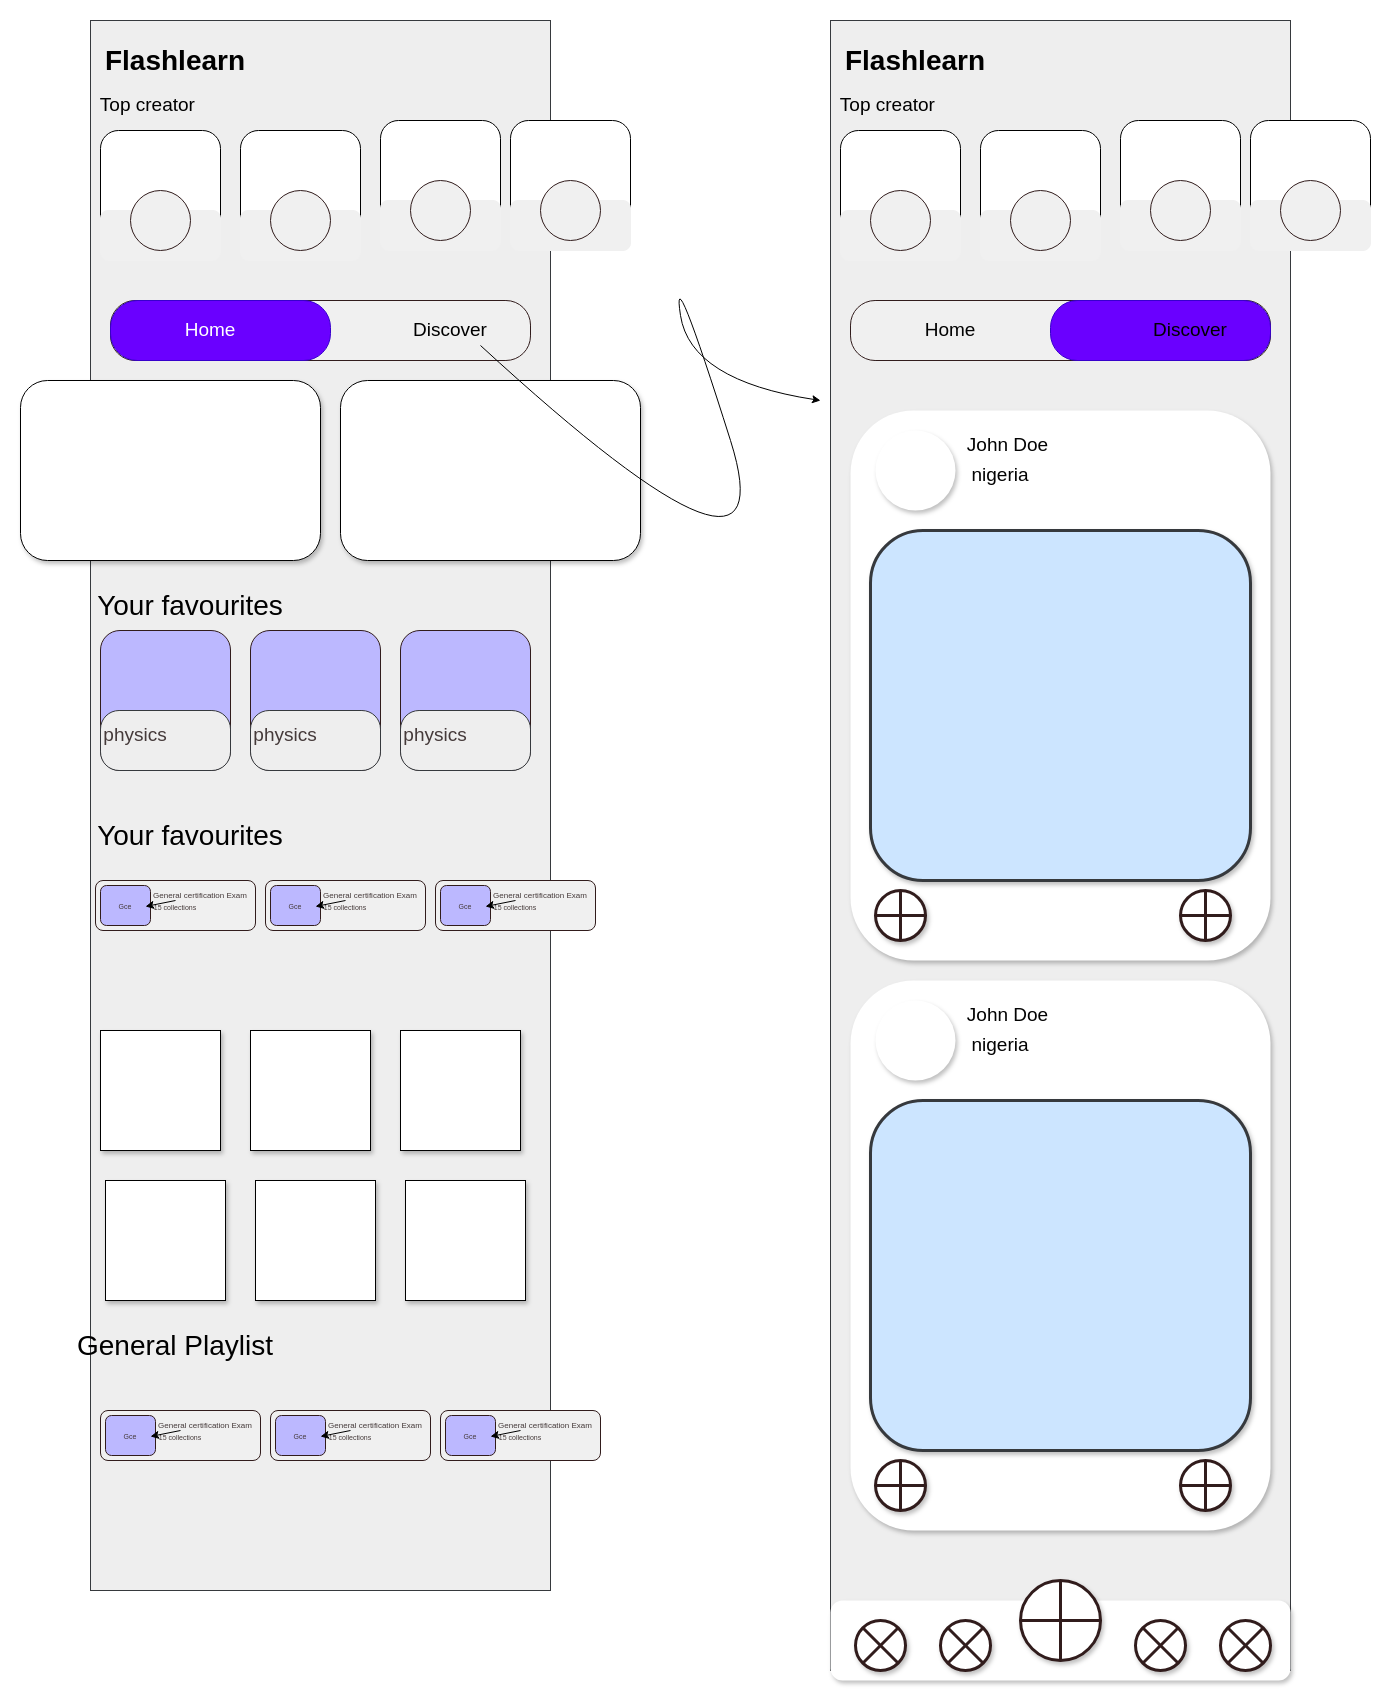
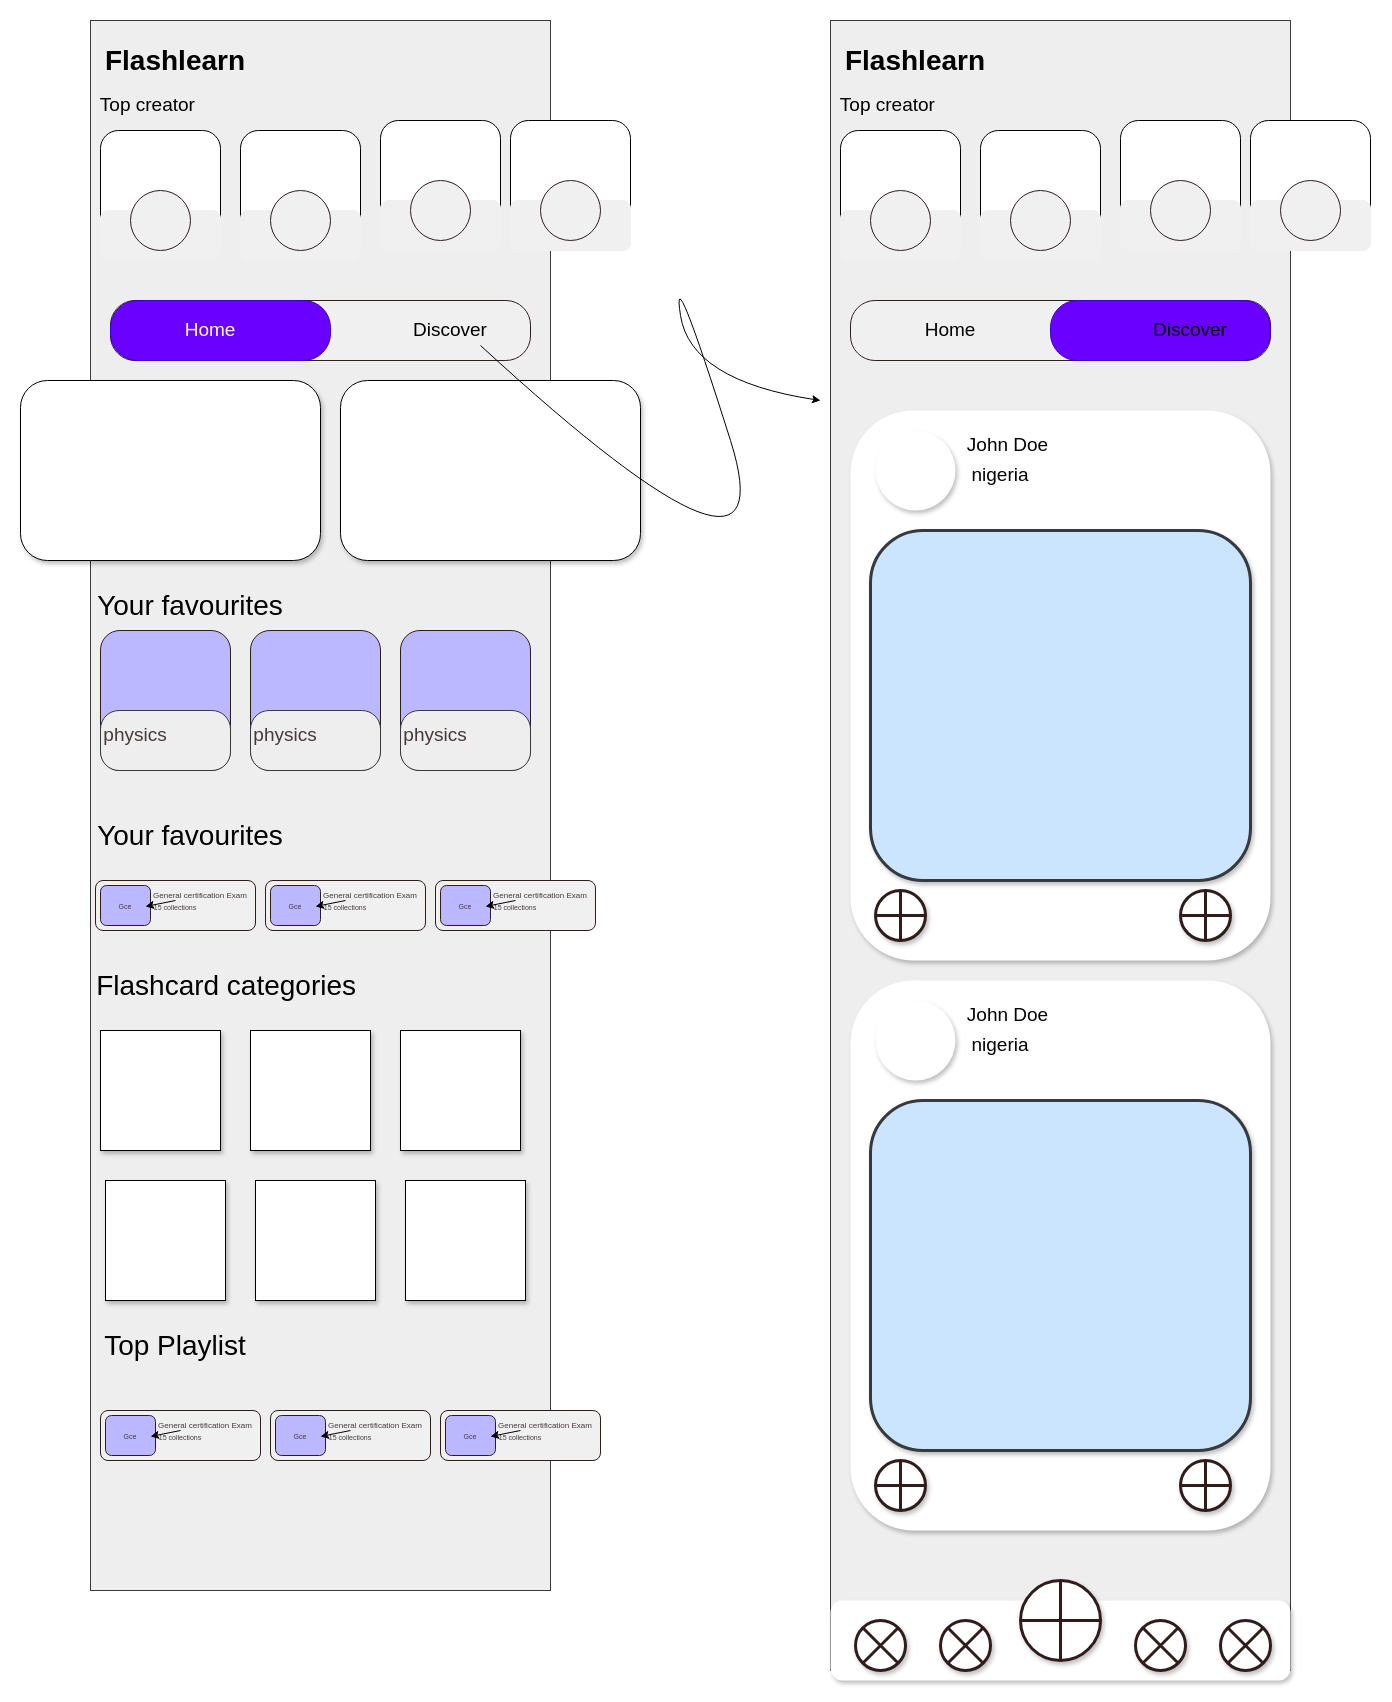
node "Flashcard categories": added
node "General Playlist": label "General Playlist" -> "Top Playlist"
